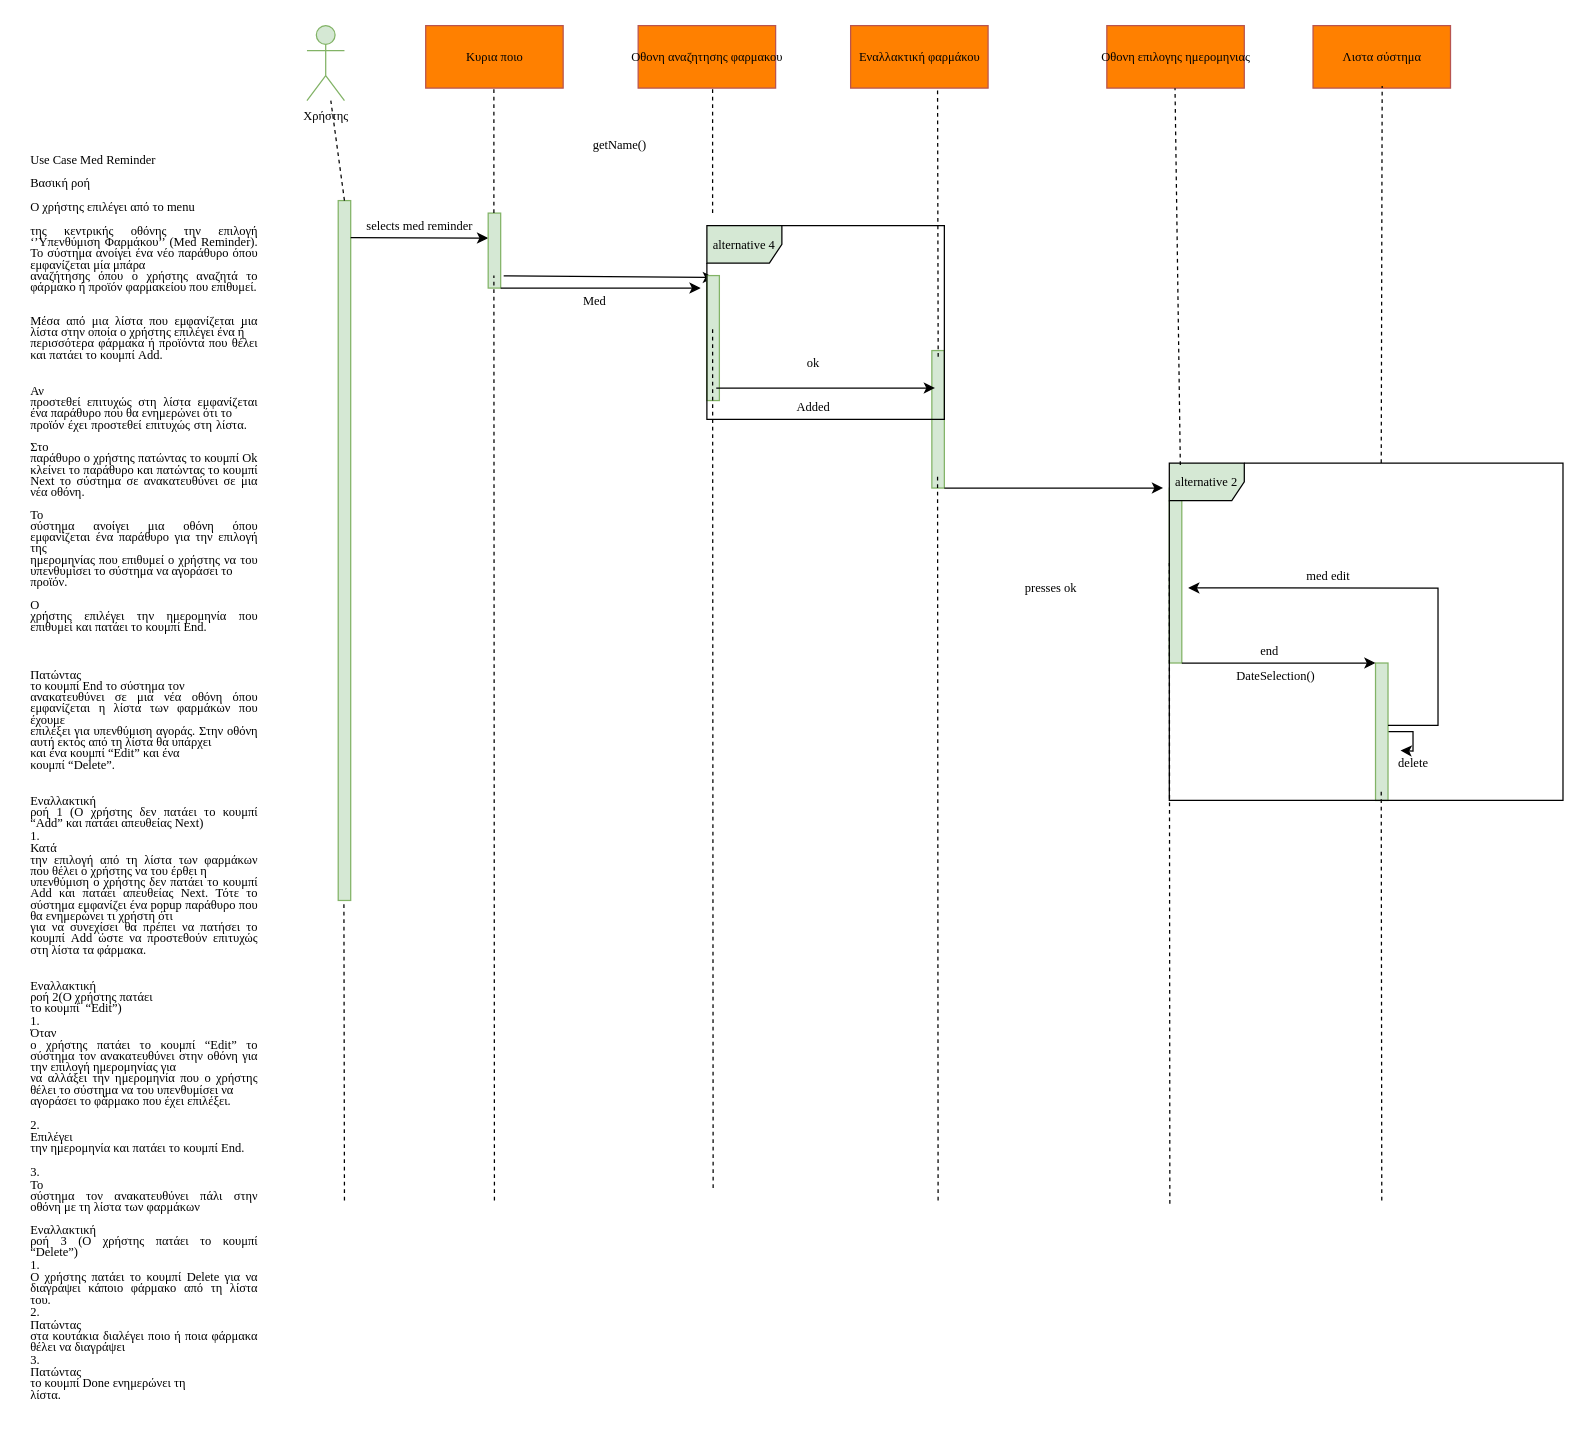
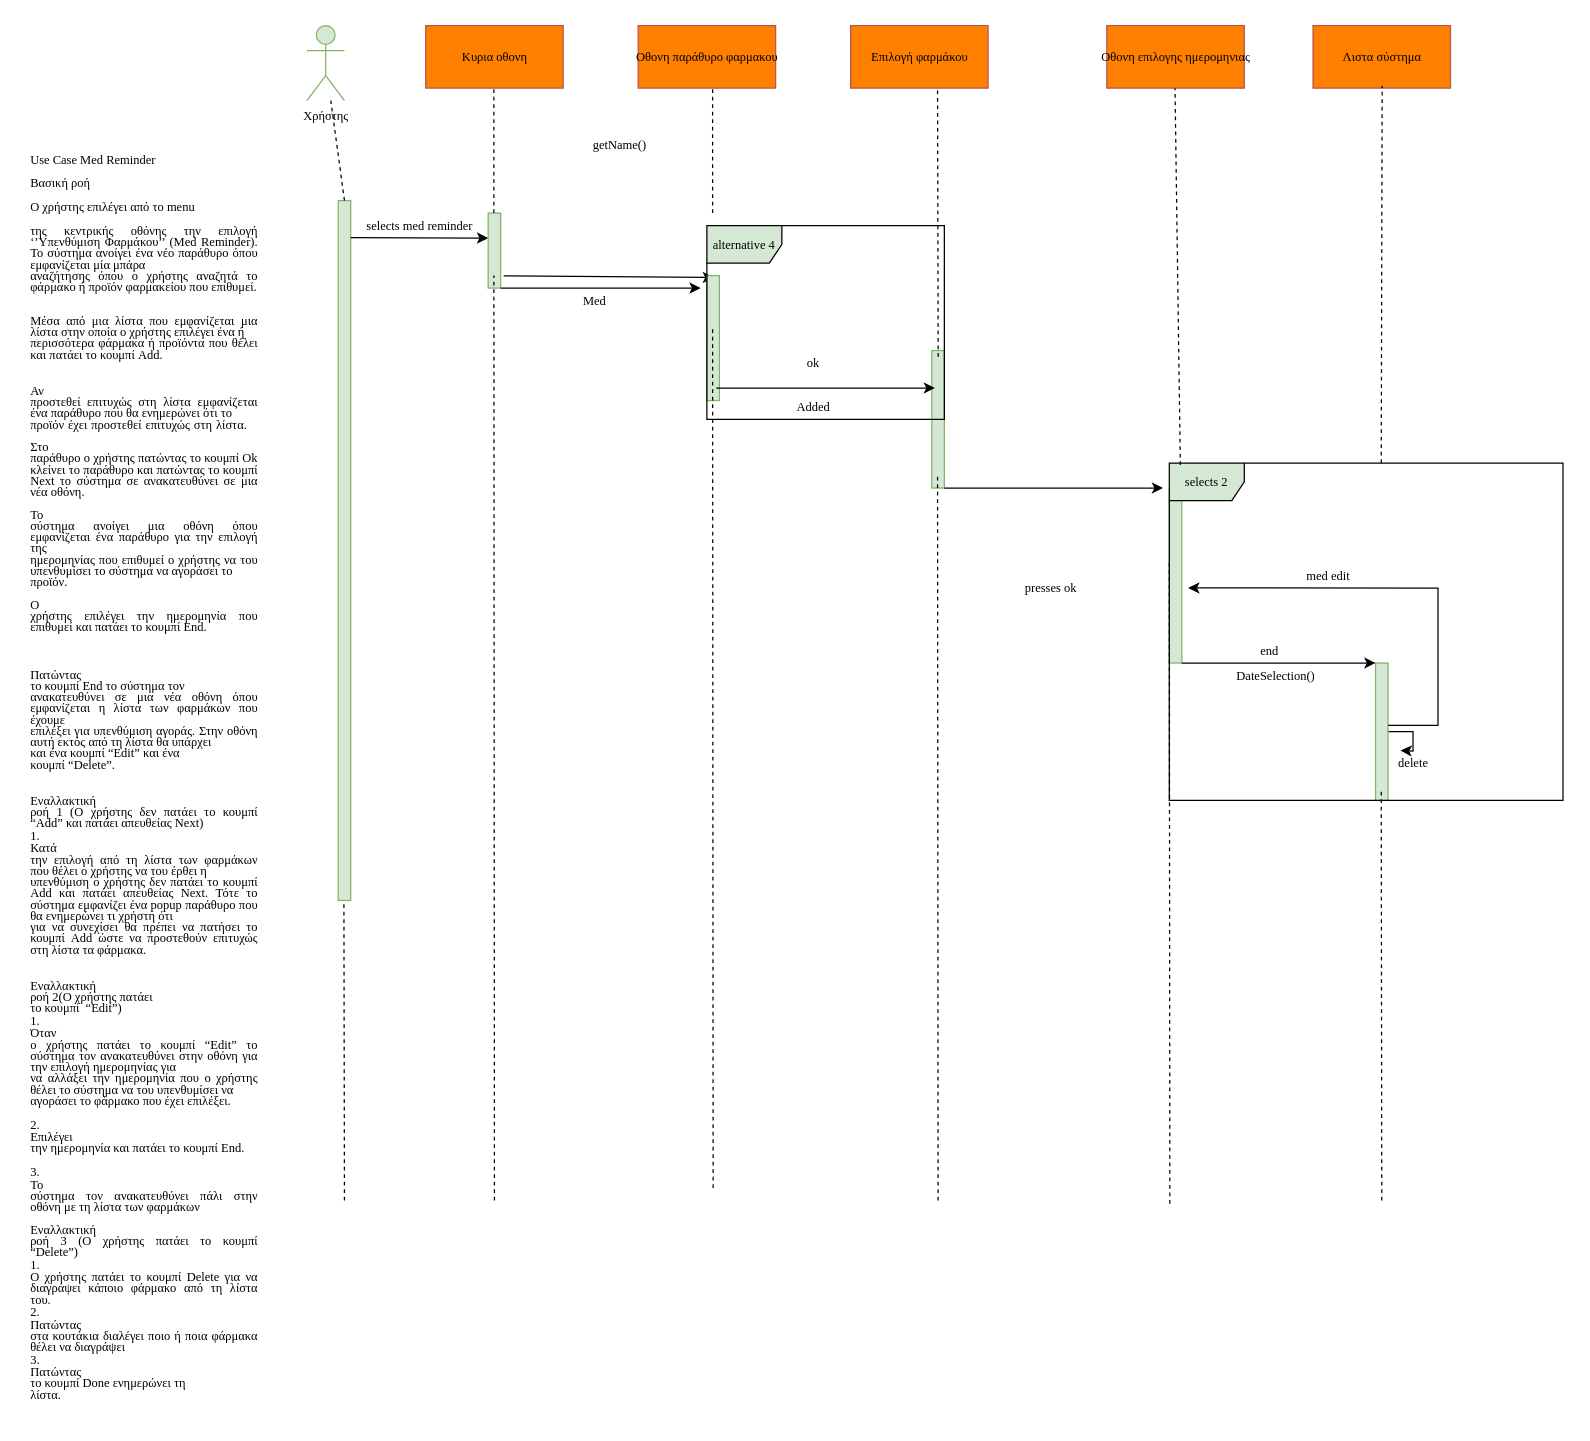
node "Κυρια ποιο": label "Κυρια ποιο" -> "Κυρια οθονη"
node "Οθονη αναζητησης φαρμακου": label "Οθονη αναζητησης φαρμακου" -> "Οθονη παράθυρο φαρμακου"
node "Εναλλακτική φαρμάκου": label "Εναλλακτική φαρμάκου" -> "Επιλογή φαρμάκου"
node "alternative 2": label "alternative 2" -> "selects 2"
